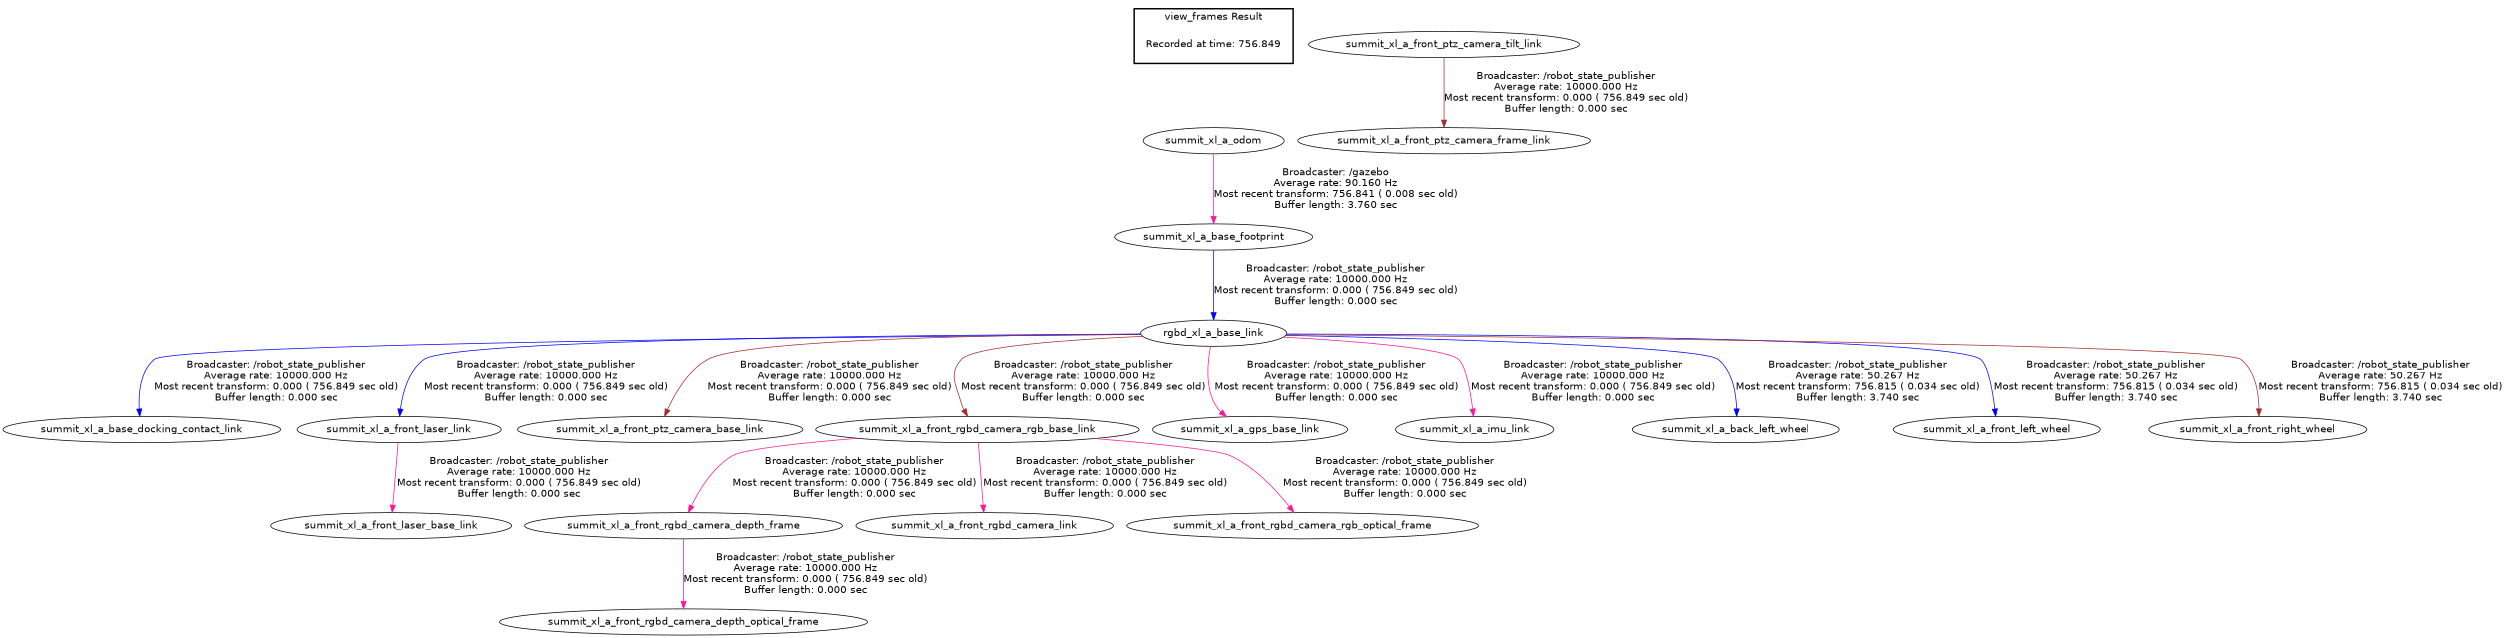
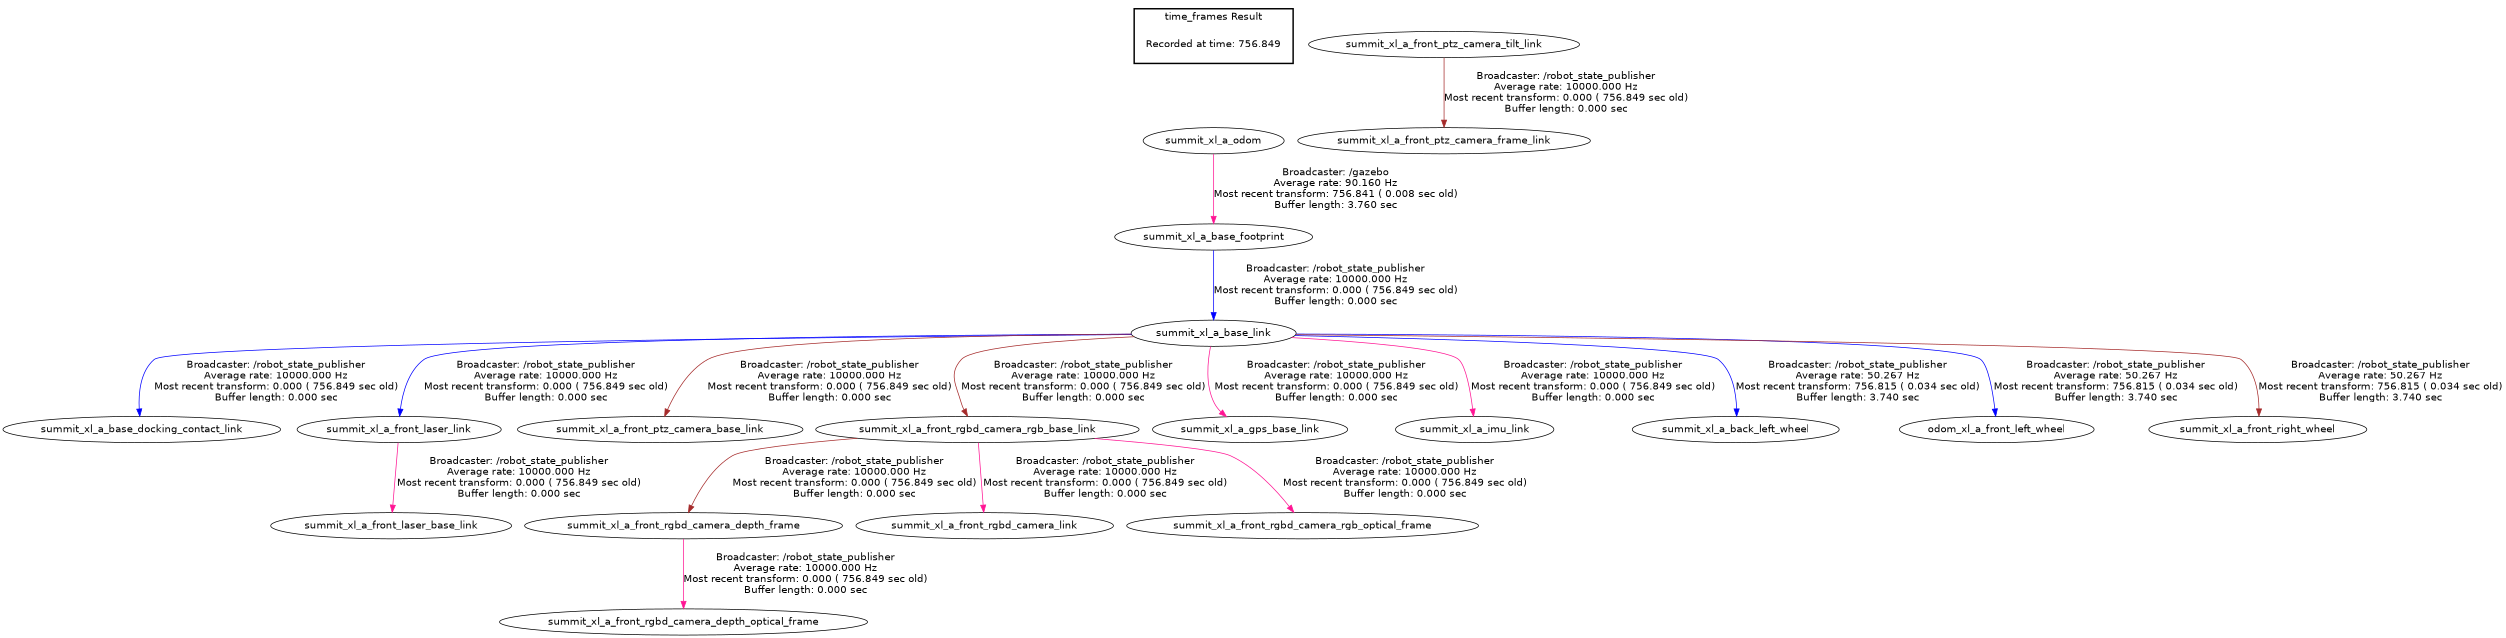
cluster "view_frames Result": label "view_frames Result" -> "time_frames Result"
node "rgbd_xl_a_base_link": label "rgbd_xl_a_base_link" -> "summit_xl_a_base_link"
node "summit_xl_a_front_left_wheel": label "summit_xl_a_front_left_wheel" -> "odom_xl_a_front_left_wheel"
edge "summit_xl_a_front_rgbd_camera_rgb_base_link" -> "summit_xl_a_front_rgbd_camera_depth_frame": color deeppink -> brown
